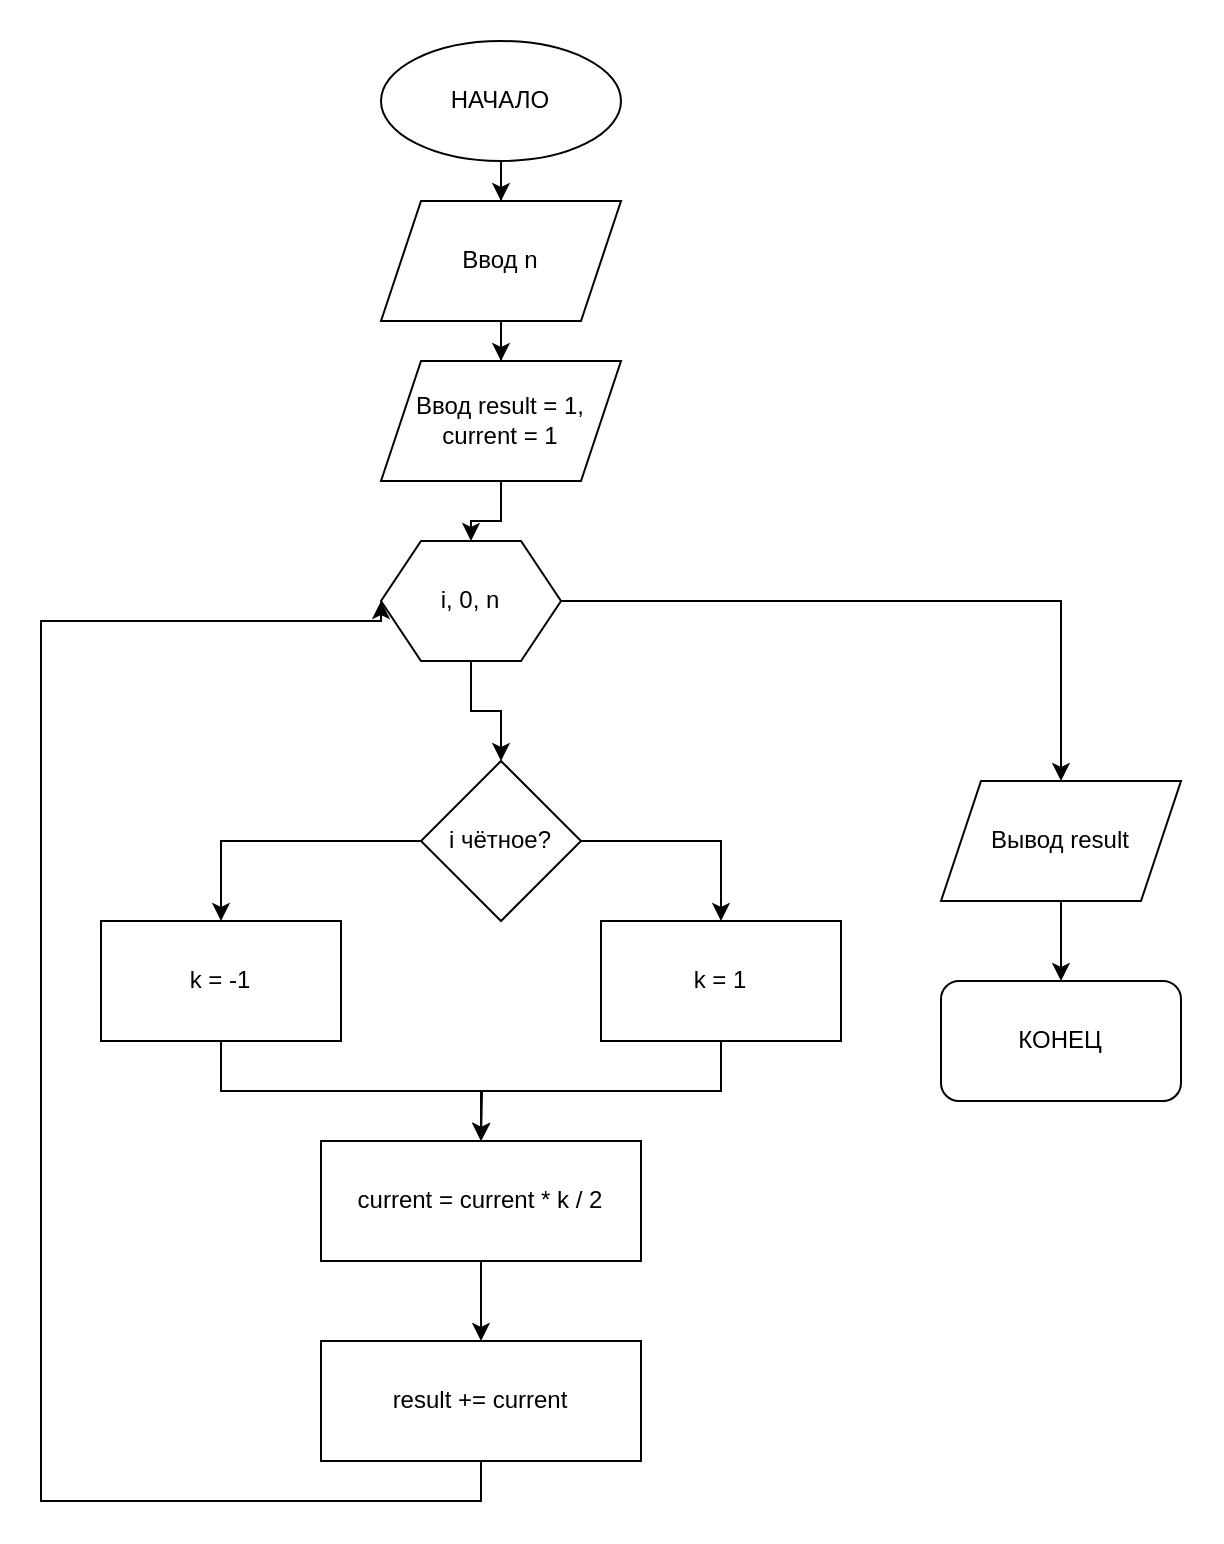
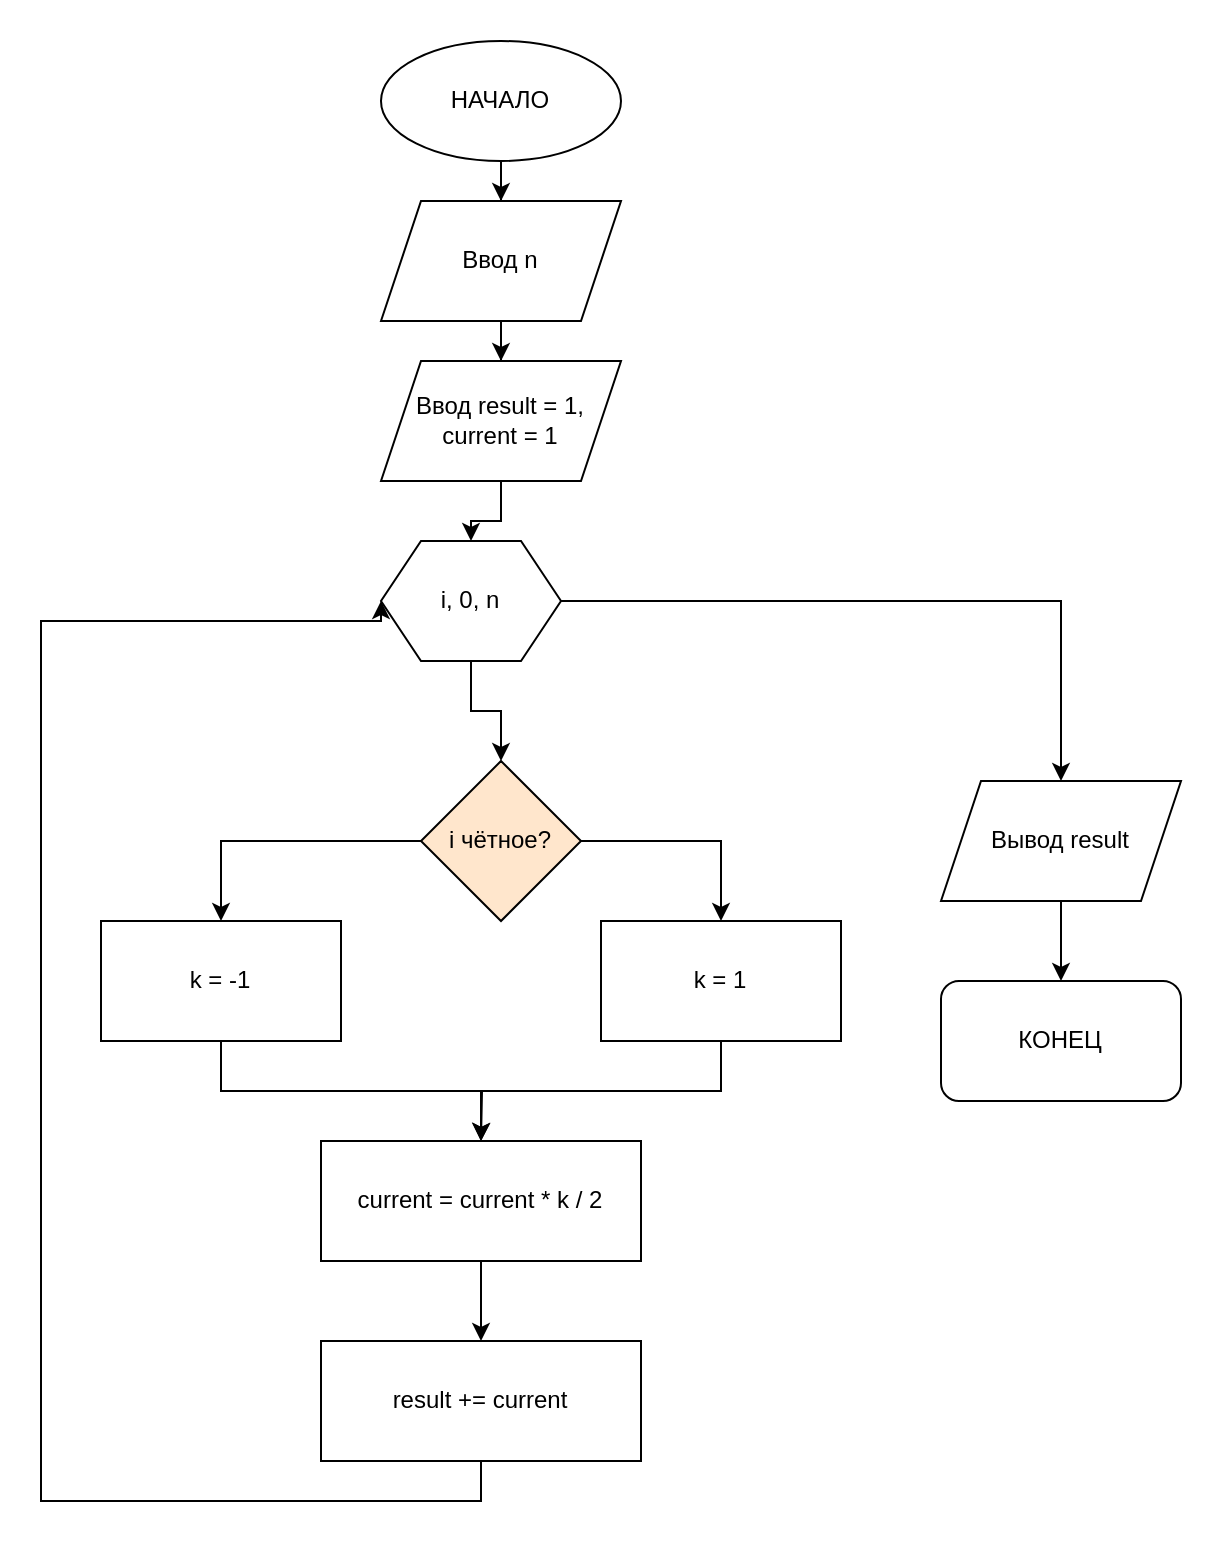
node "i чётное?": fillcolor #ffffff -> #ffe6cc
